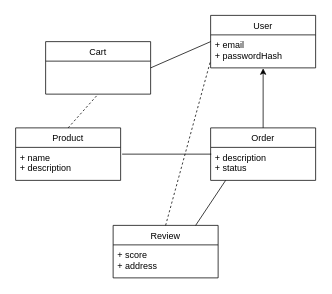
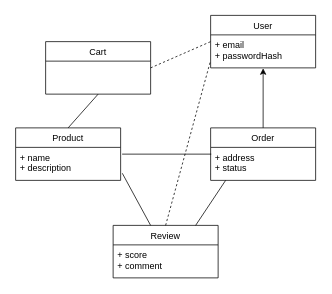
edge "+ email + passwordHash" -- "Cart": style solid -> dashed
edge "Cart" -- "Product": style dashed -> solid
node "+ description + status": label "+ description + status" -> "+ address + status"
edge "+ name + description" -- "Review": added
node "+ score + address": label "+ score + address" -> "+ score + comment"
